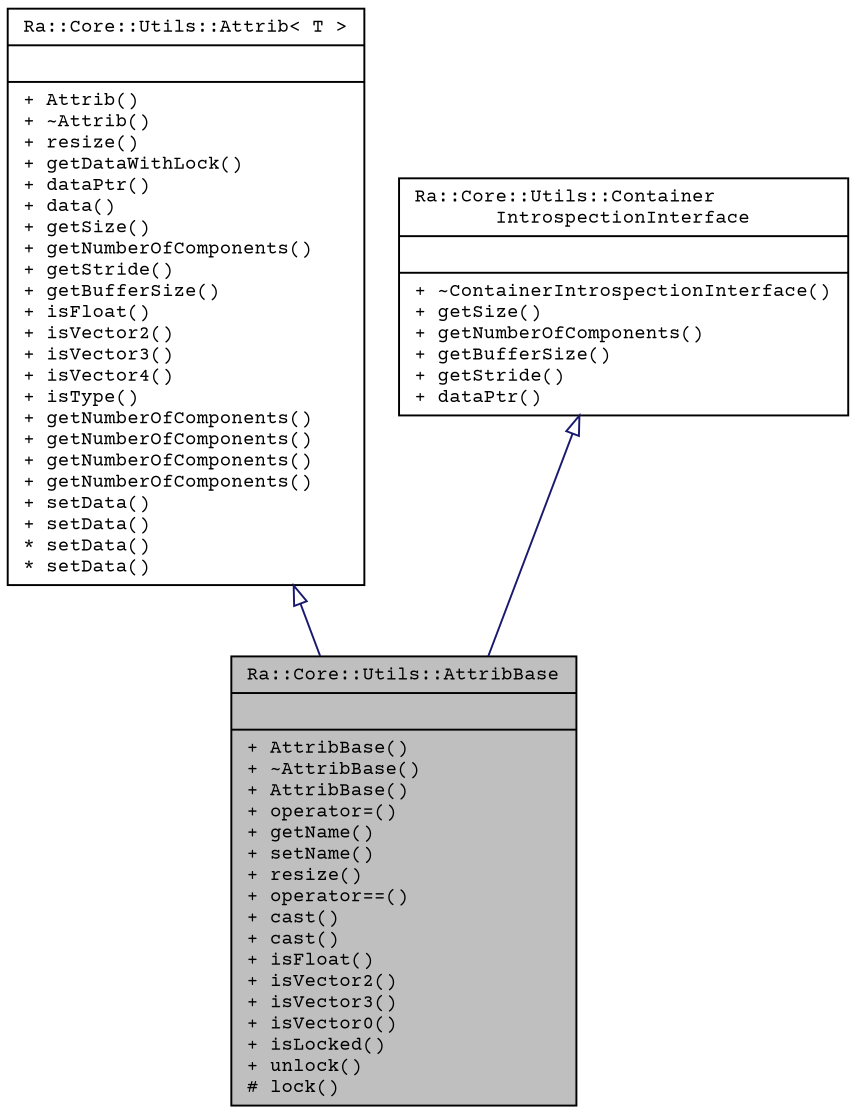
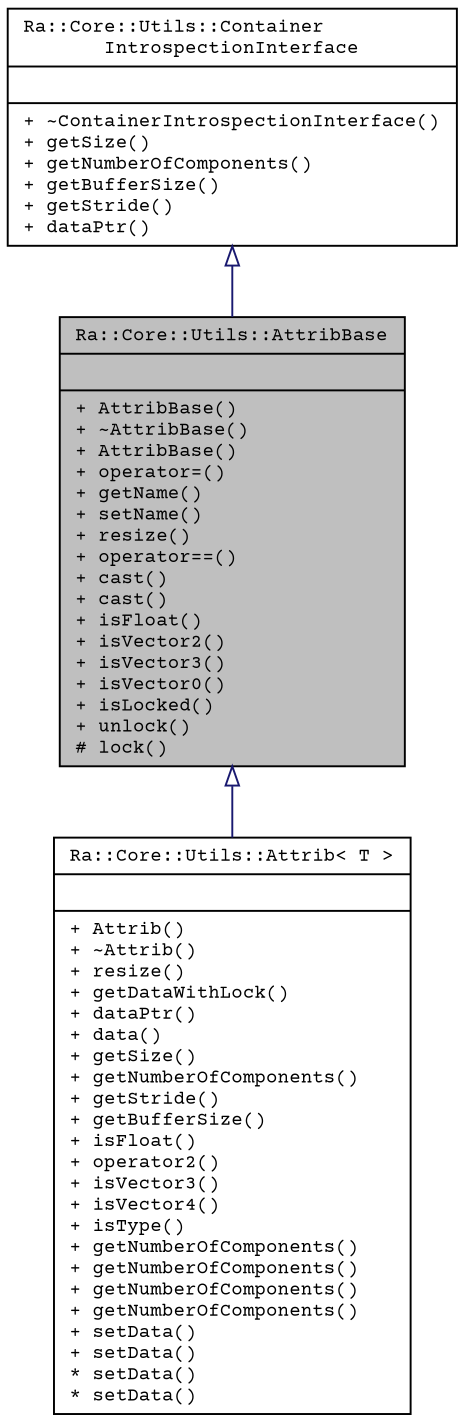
node "Ra::Core::Utils::Attrib< T >": text "+ isVector2()" -> "+ operator2()"
edge "Ra::Core::Utils::AttribBase" -> "Ra::Core::Utils::Attrib< T >": reversed
